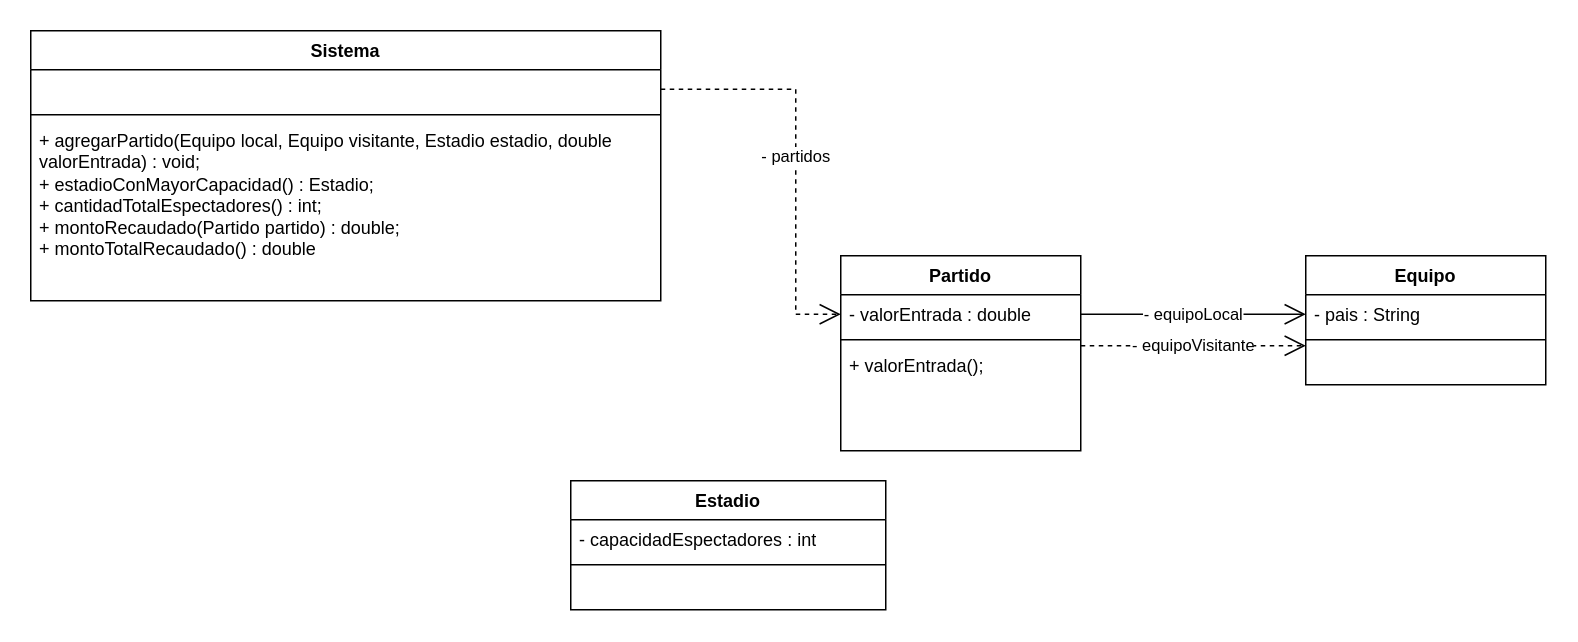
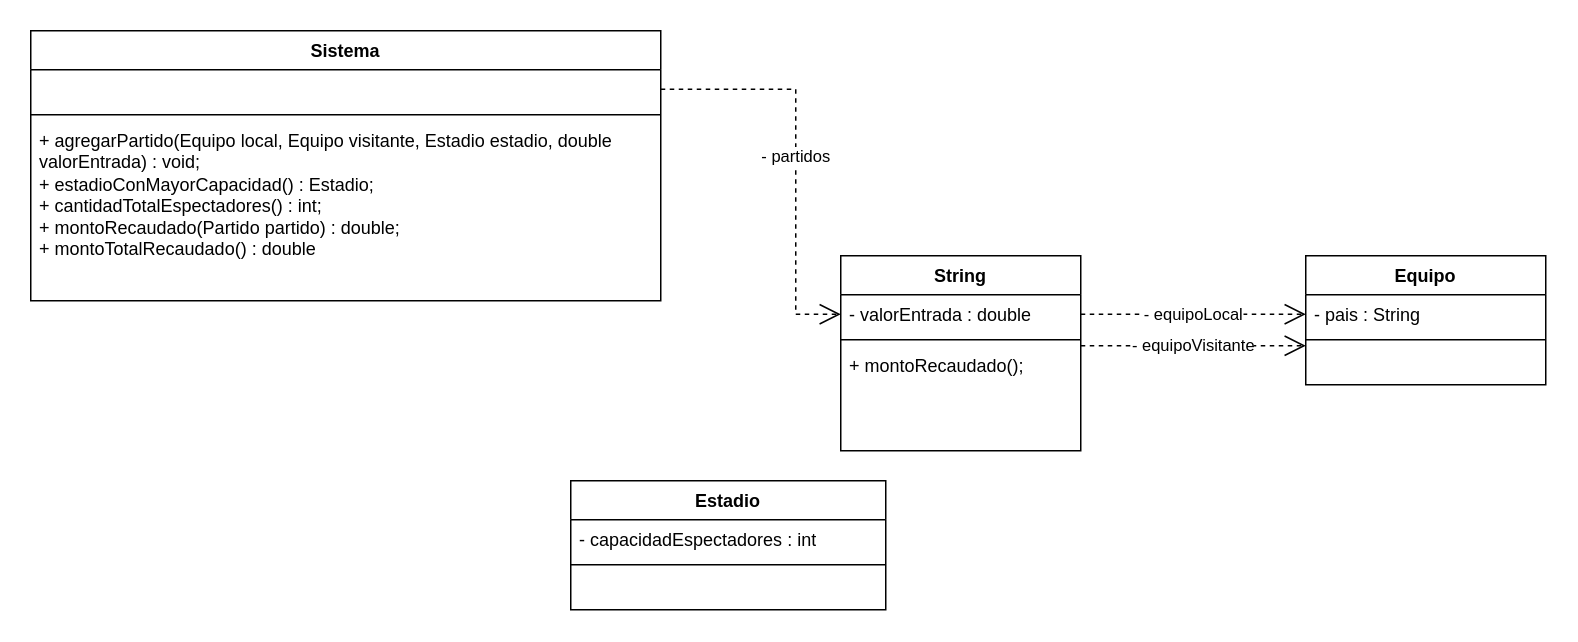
node "Partido": label "Partido" -> "String"
edge "- valorEntrada : double" -> "- pais : String": style solid -> dashed
node "+ valorEntrada();": label "+ valorEntrada();" -> "+ montoRecaudado();"
